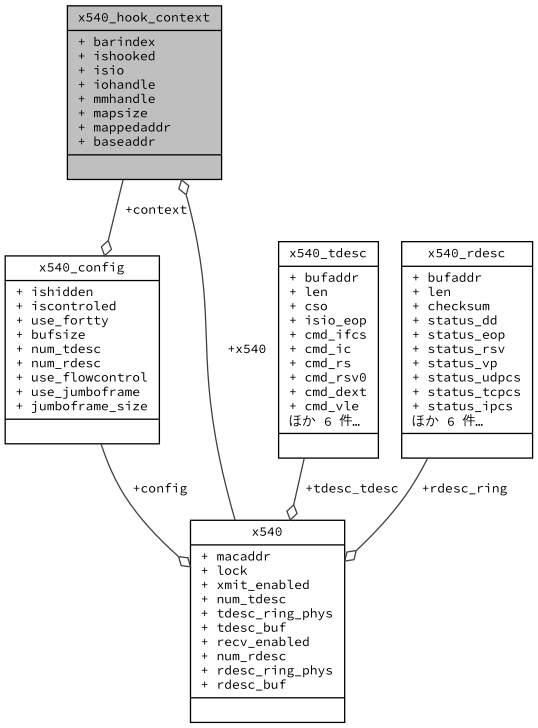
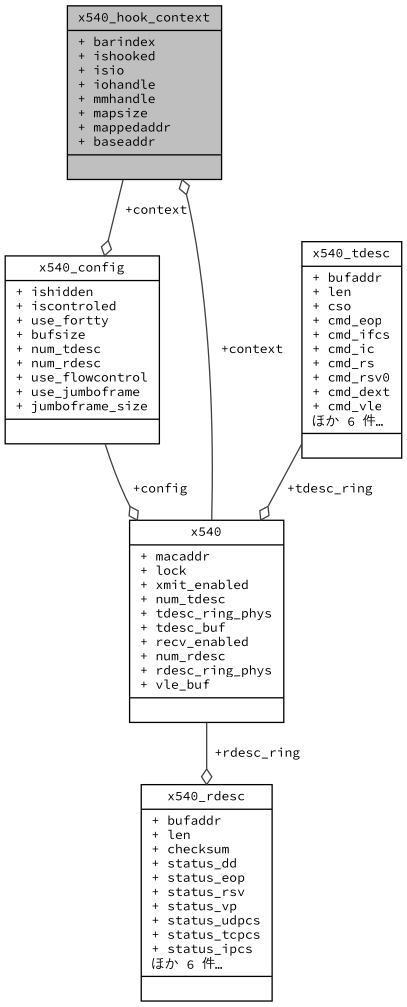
node "x540_tdesc": text "+ isio_eop" -> "+ cmd_eop"
edge "x540" -> "x540_hook_context": label " +x540" -> " +context"
edge "x540_tdesc" -> "x540": label " +tdesc_tdesc" -> " +tdesc_ring"
edge "x540_rdesc" -> "x540": reversed
node "x540": text "+ rdesc_buf" -> "+ vle_buf"
